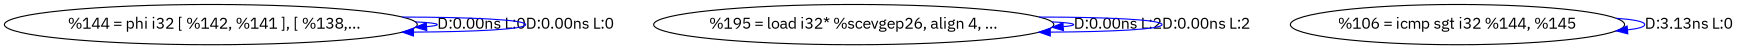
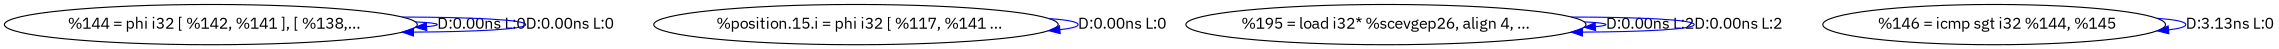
node "%position.15.i = phi i32 [ %117, %141 ...": added
node "%106 = icmp sgt i32 %144, %145": label "%106 = icmp sgt i32 %144, %145" -> "%146 = icmp sgt i32 %144, %145"
